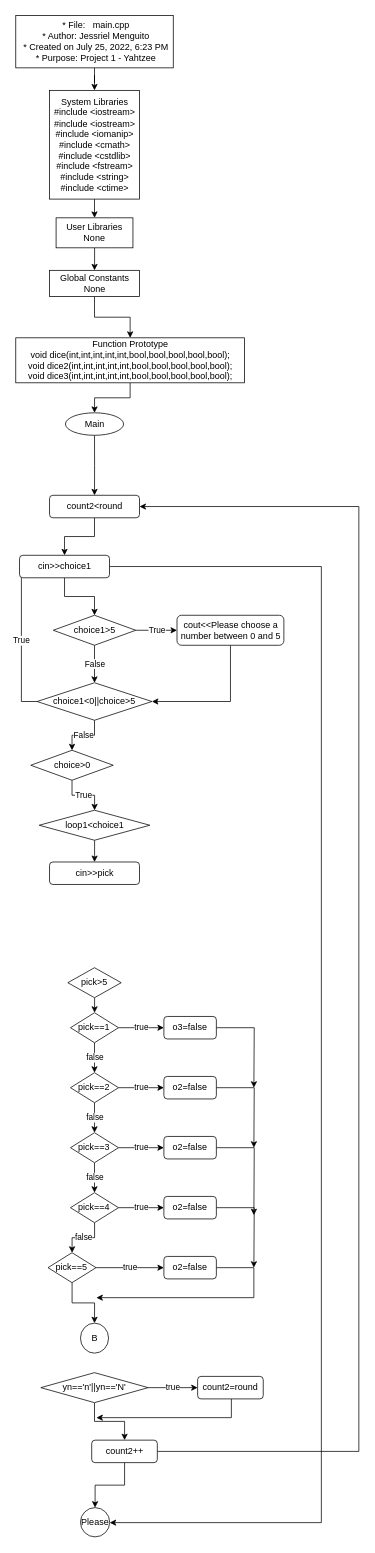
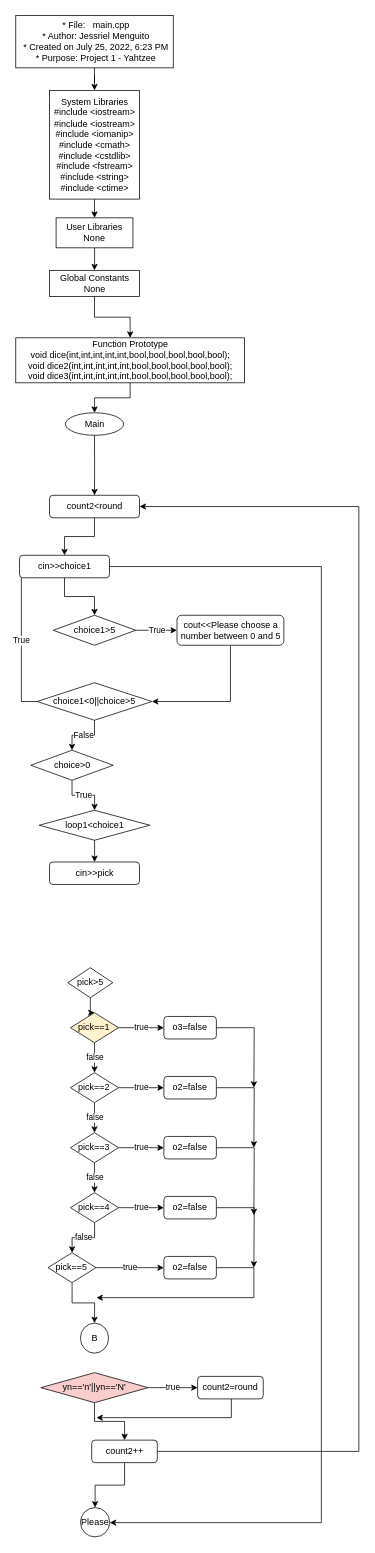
edge "choice1>5" -> "choice1<0||choice>5": removed, label "False"
node "pick>5": size 53x30 -> 45x30
node "pick==1": fillcolor #ffffff -> #fff2cc
node "yn=='n'||yn=='N'": fillcolor #ffffff -> #f8cecc
